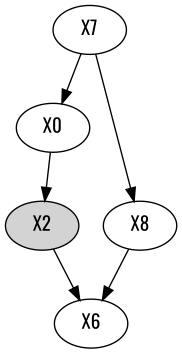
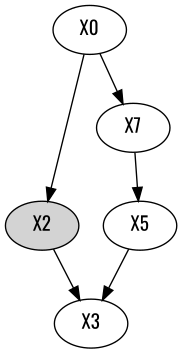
edge "X7" -> "X0": reversed
node "X8": label "X8" -> "X5"
node "X6": label "X6" -> "X3"
